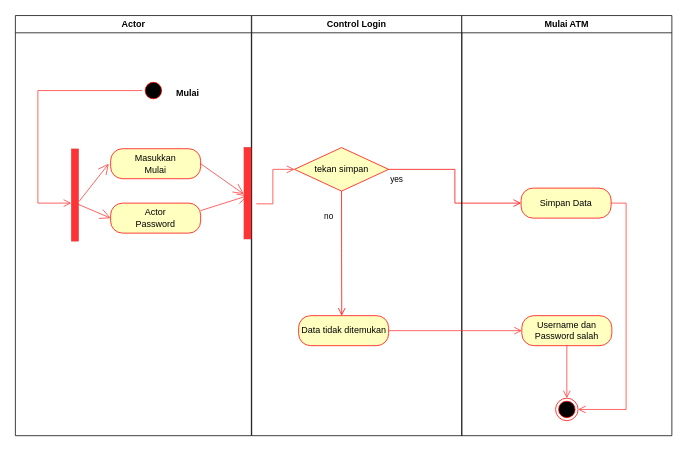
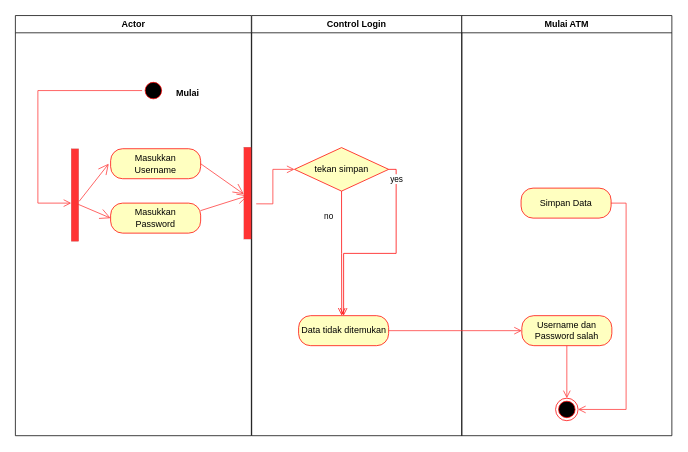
node "Masukkan Mulai": label "Masukkan Mulai" -> "Masukkan Username"
edge "tekan simpan" -> "Simpan Data": now "tekan simpan" -> "Data tidak ditemukan"
node "Actor Password": label "Actor Password" -> "Masukkan Password"
